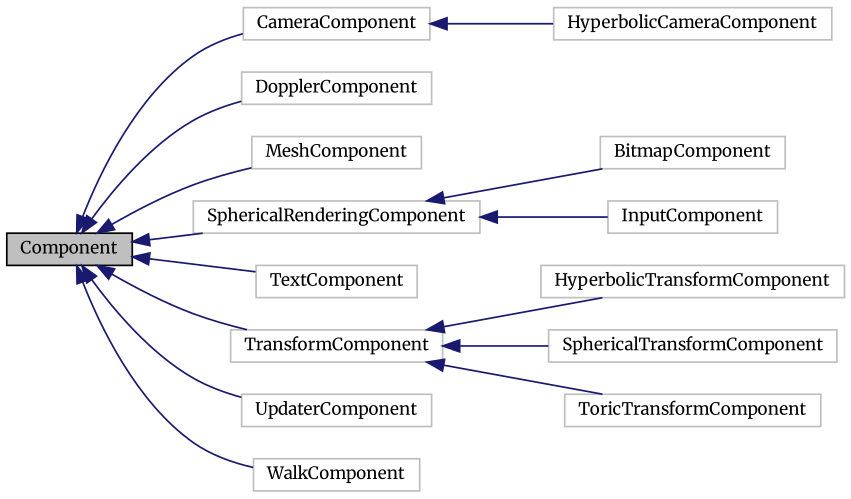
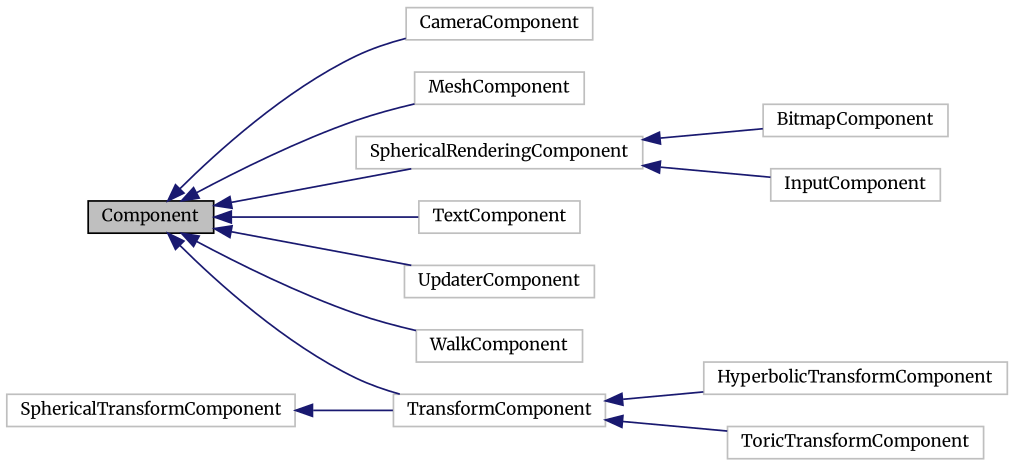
node "HyperbolicCameraComponent": removed
node "DopplerComponent": removed
edge "SphericalTransformComponent" -> "TransformComponent": reversed
